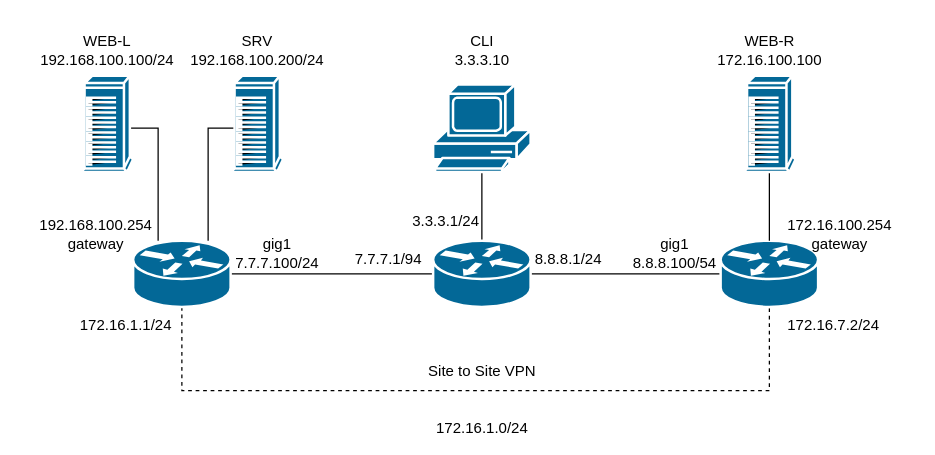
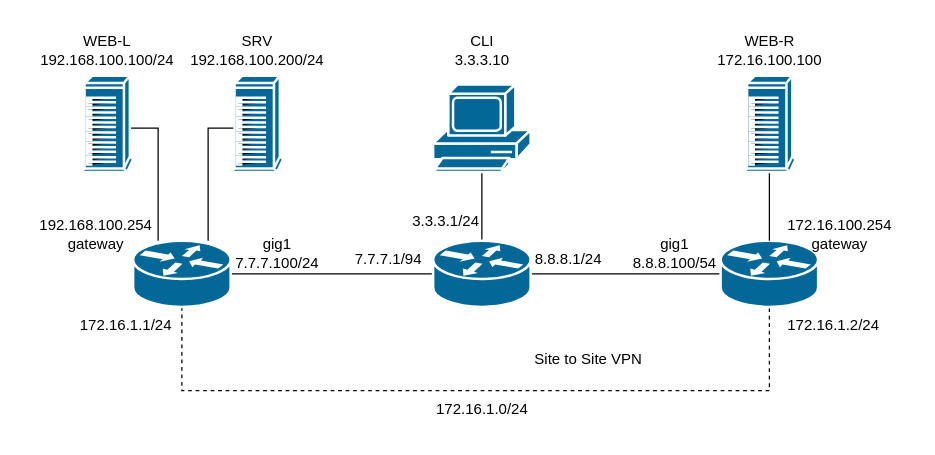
node "172.16.7.2/24": label "172.16.7.2/24" -> "172.16.1.2/24"
node "Site to Site VPN": moved (482, 372) -> (588, 359)
node "172.16.1.0/24": moved (482, 428) -> (482, 409)
